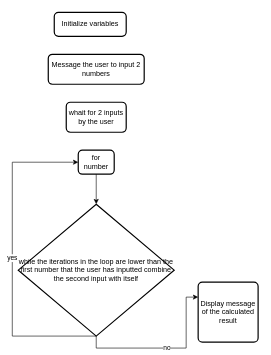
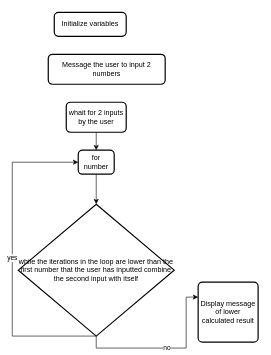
node "Message the user to input 2 numbers": size 96x30 -> 117x30
edge "whait for 2 inputs by the user" -> "for number": added
node "Display message of the calculated result": label "Display message of the calculated result" -> "Display message of lower calculated result"
